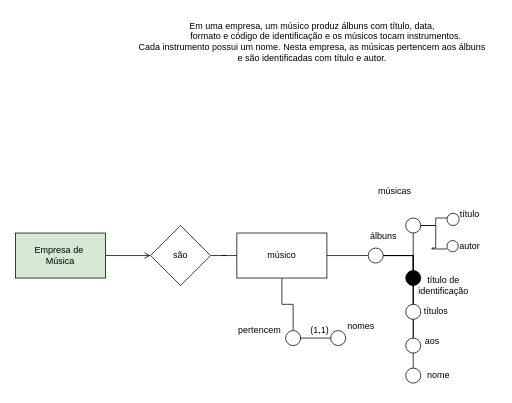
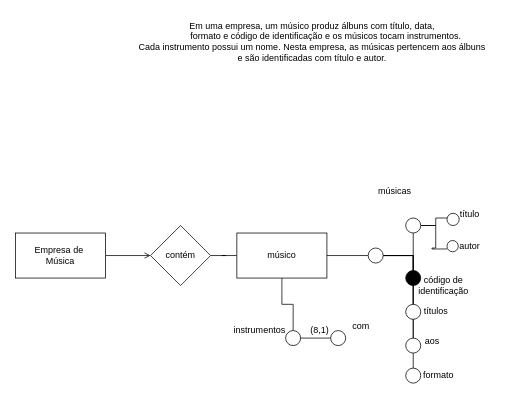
node "álbuns": removed
node "Empresa de Música": fillcolor #d5e8d4 -> #ffffff
node "são": label "são" -> "contém"
node "título de identificação": label "título de identificação" -> "código de identificação"
node "nomes": label "nomes" -> "com"
node "pertencem": label "pertencem" -> "instrumentos"
node "(1,1)": label "(1,1)" -> "(8,1)"
node "nome": label "nome" -> "formato"
